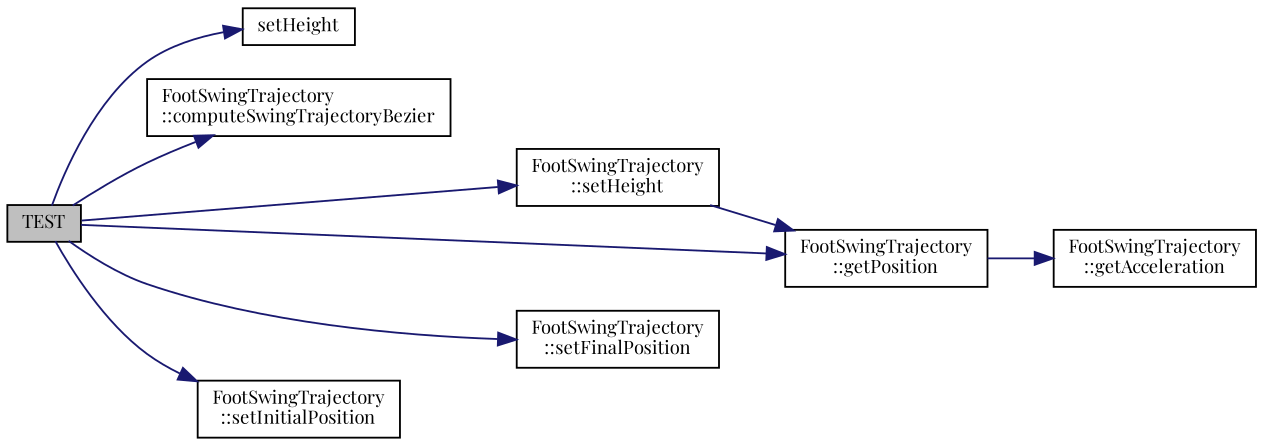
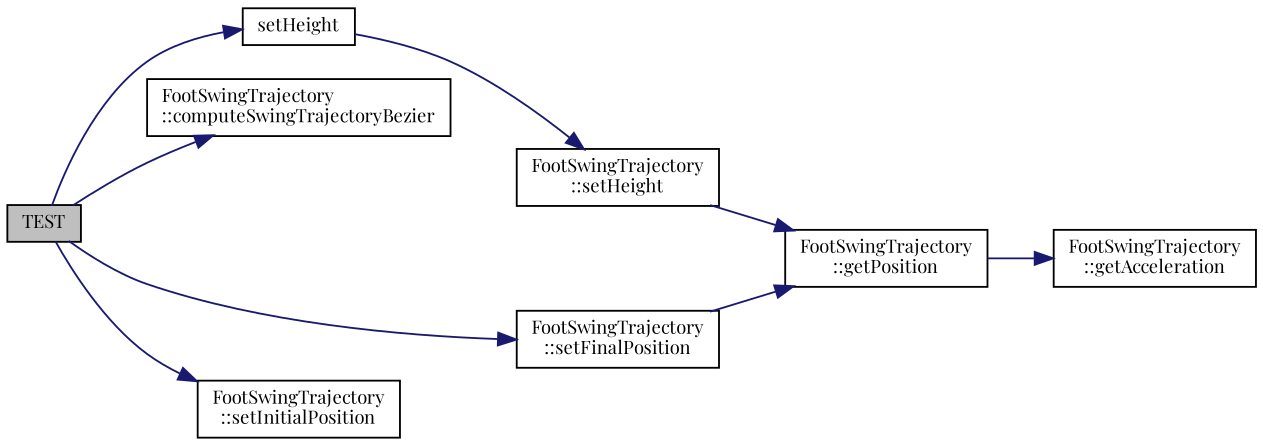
edge "TEST" -> "FootSwingTrajectory ::setHeight": now "setHeight" -> "FootSwingTrajectory ::setHeight"
edge "TEST" -> "FootSwingTrajectory ::getPosition": now "FootSwingTrajectory ::setFinalPosition" -> "FootSwingTrajectory ::getPosition"
